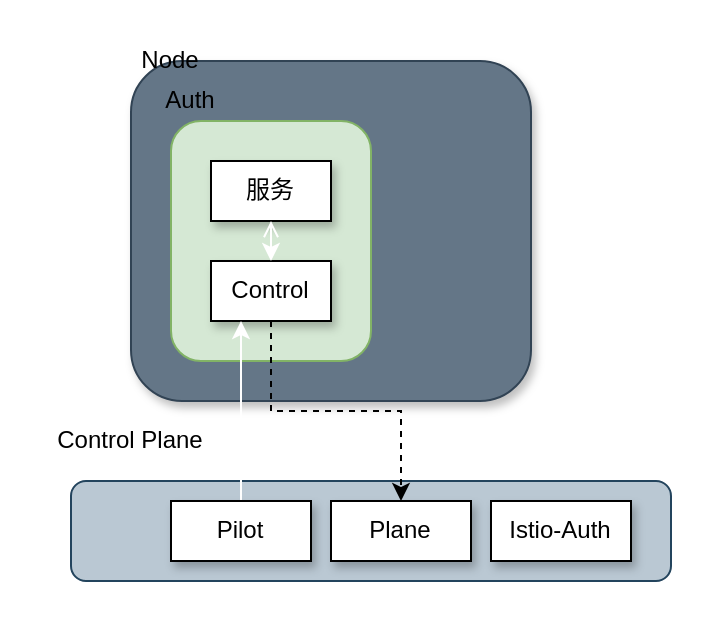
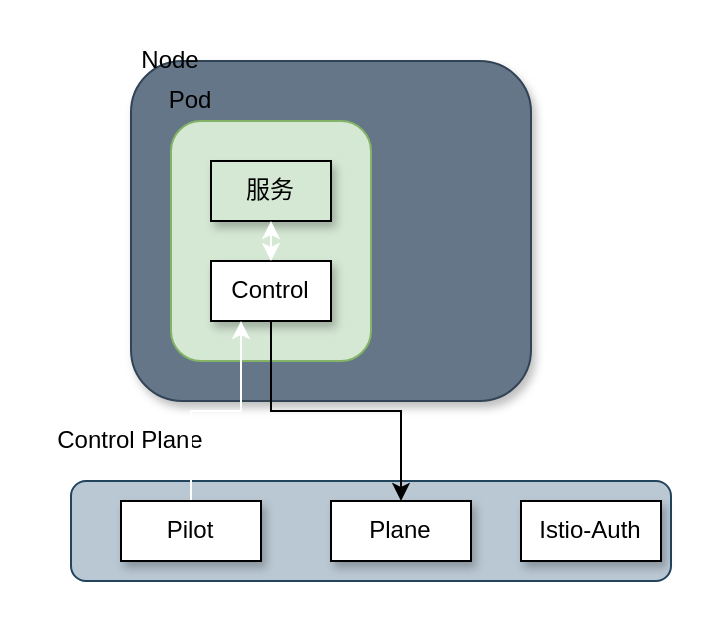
node "Auth": label "Auth" -> "Pod"
node "服务": fillcolor #ffffff -> #d5e8d4
edge "服务" -- "Control": arrowhead open -> classic
edge "Control" -> "Plane": style dashed -> solid
node "Pilot": moved (241, 531) -> (191, 531)
node "Istio-Auth": moved (561, 531) -> (591, 531)
